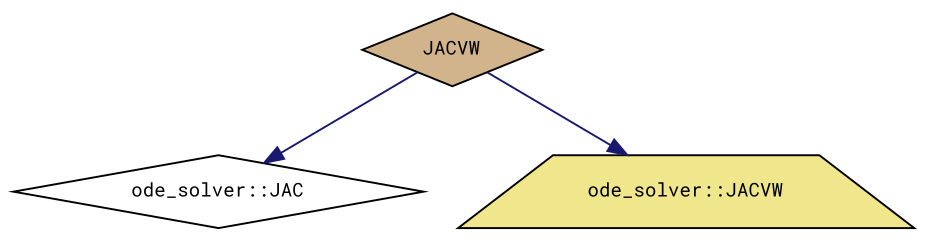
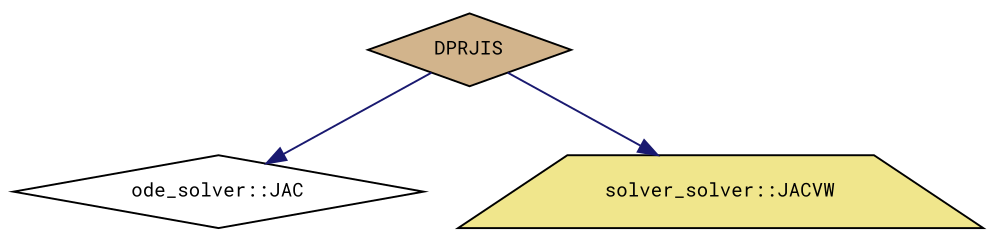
node "JACVW": label "JACVW" -> "DPRJIS"
node "ode_solver::JACVW": label "ode_solver::JACVW" -> "solver_solver::JACVW"
